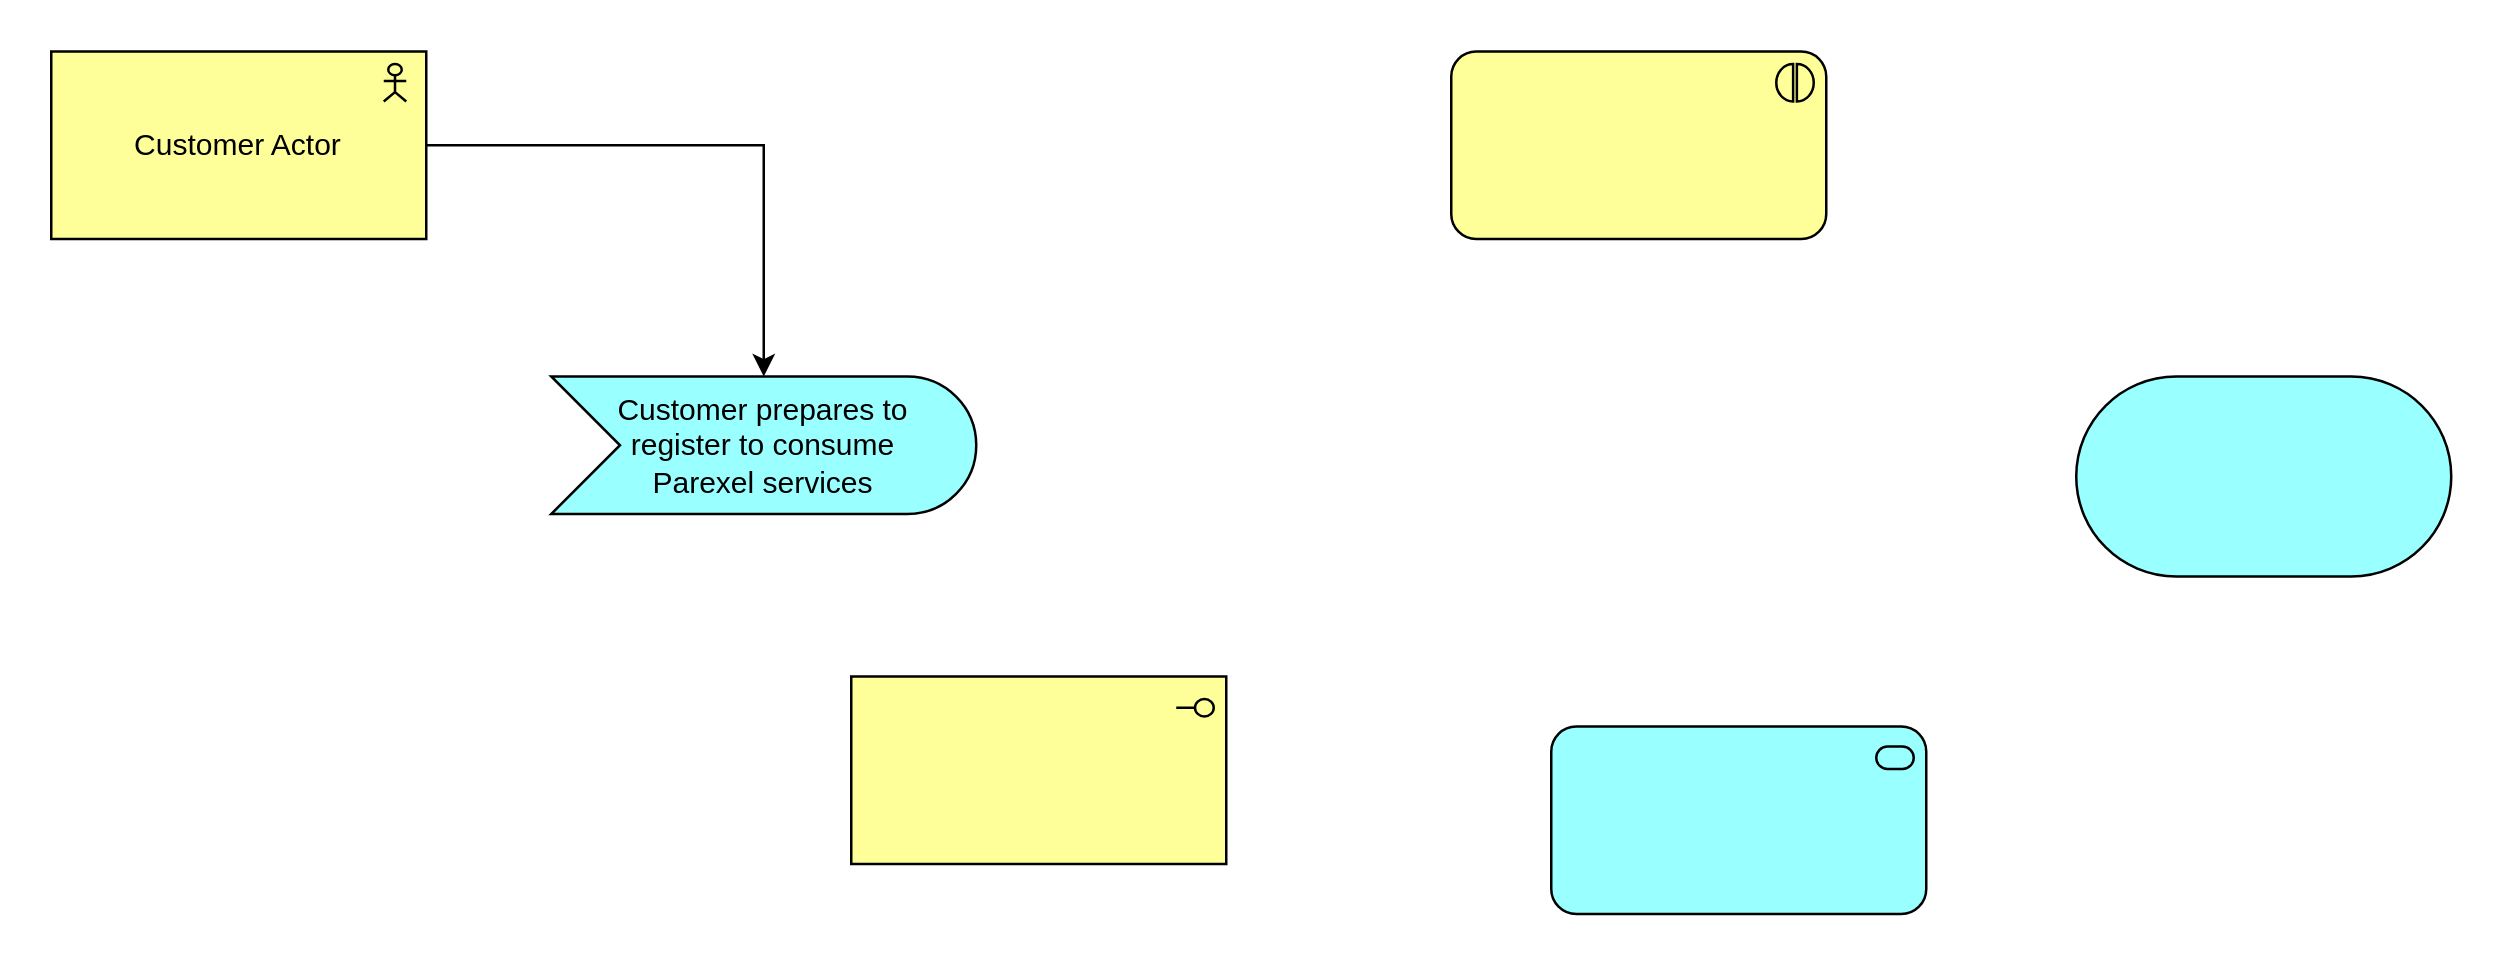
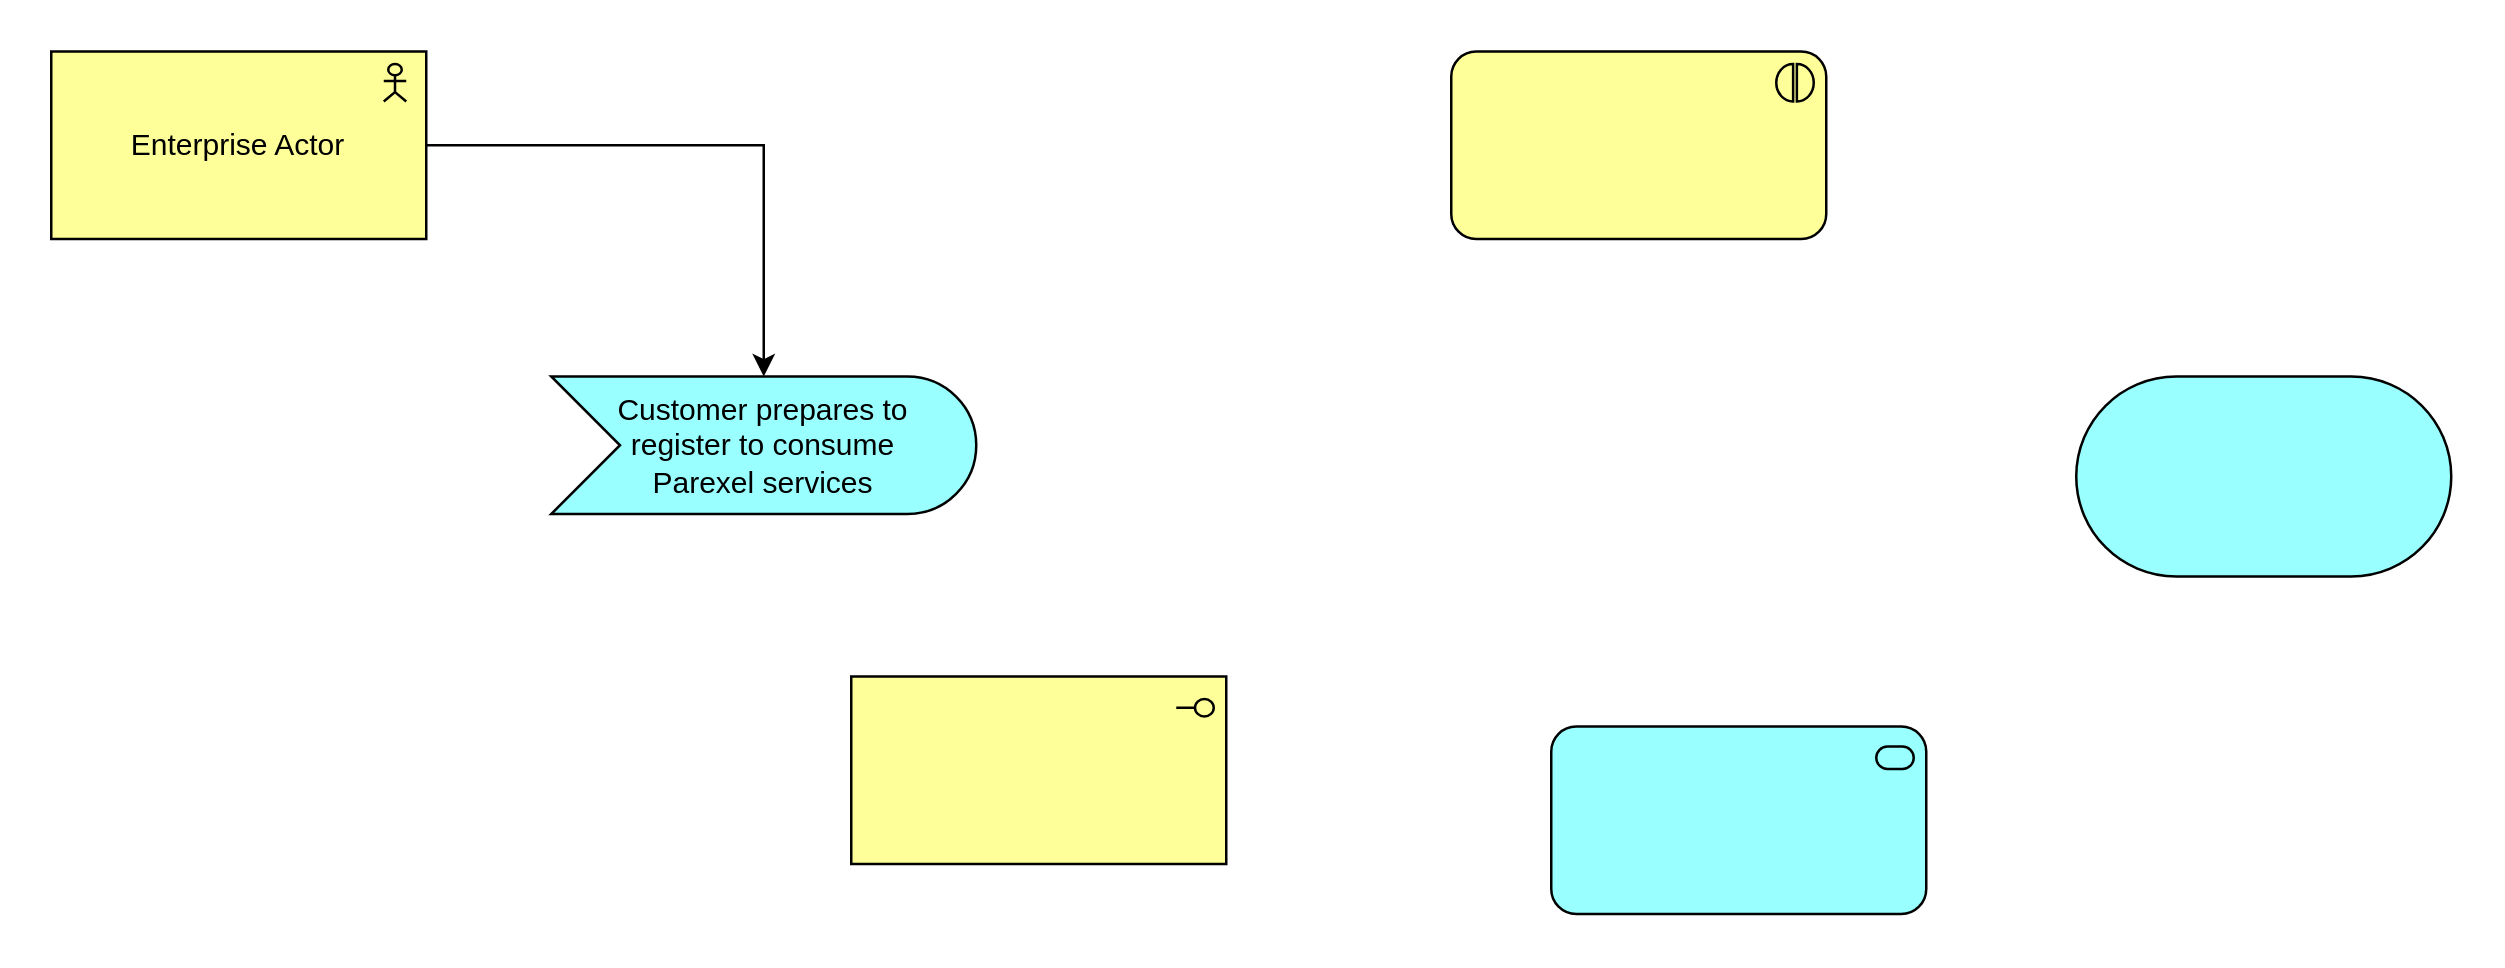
node "Customer Actor": label "Customer Actor" -> "Enterprise Actor"
